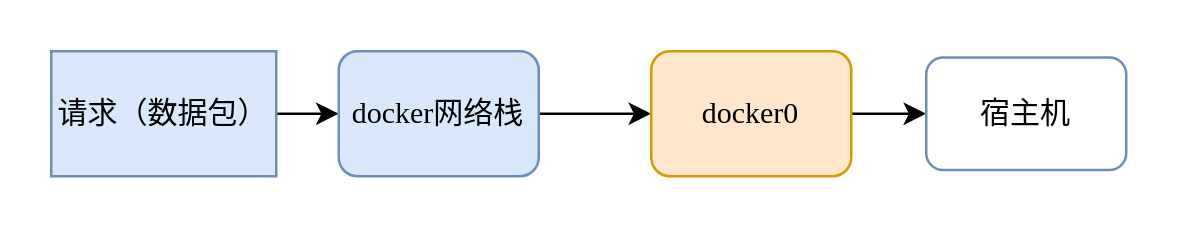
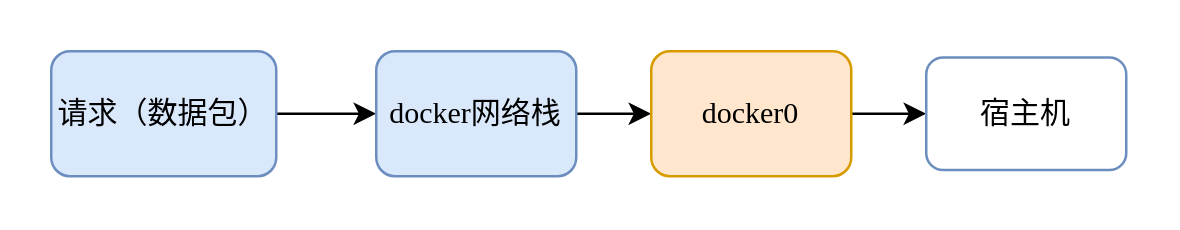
node "请求（数据包）": shape rectangle -> rounded rectangle
node "docker网络栈": moved (439, 114) -> (476, 114)
